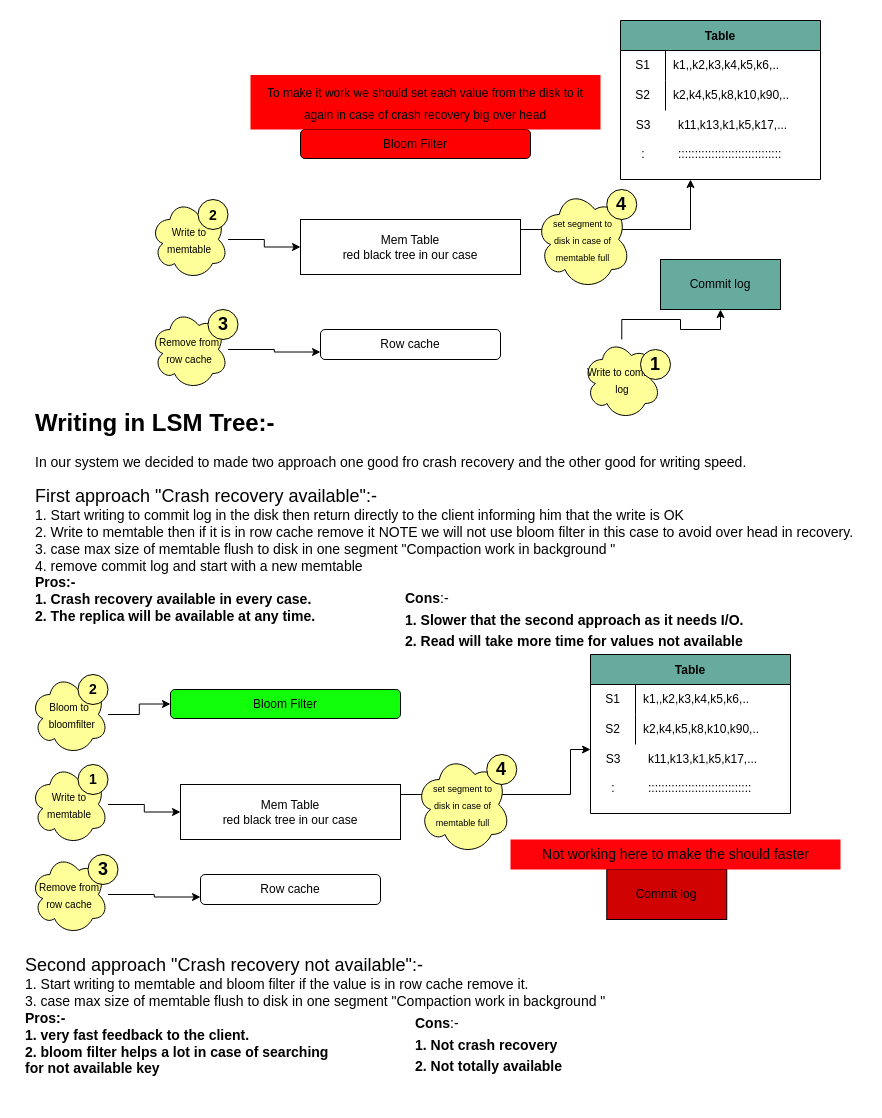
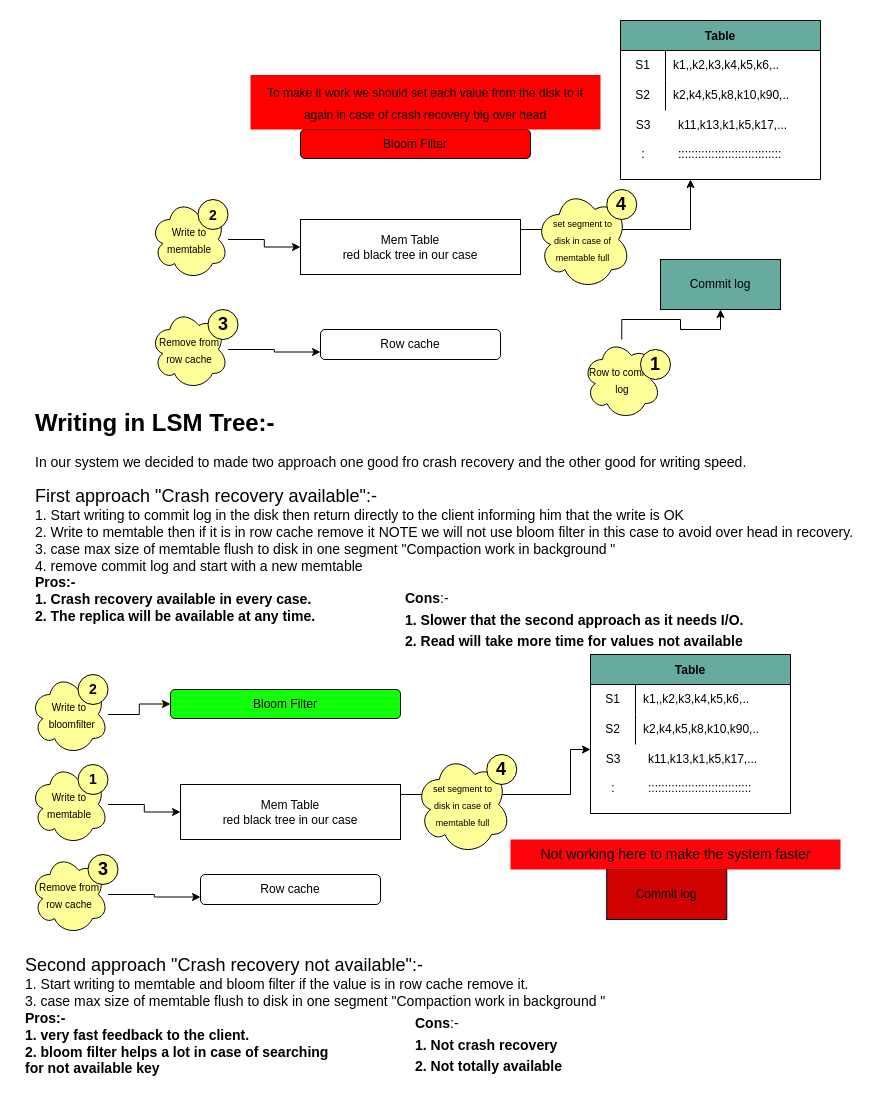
node "Write to commit log": label "Write to commit log" -> "Row to commit log"
node "Bloom to bloomfilter": label "Bloom to bloomfilter" -> "Write to bloomfilter"
node "Not working here to make the should faster": label "Not working here to make the should faster" -> "Not working here to make the system faster"
